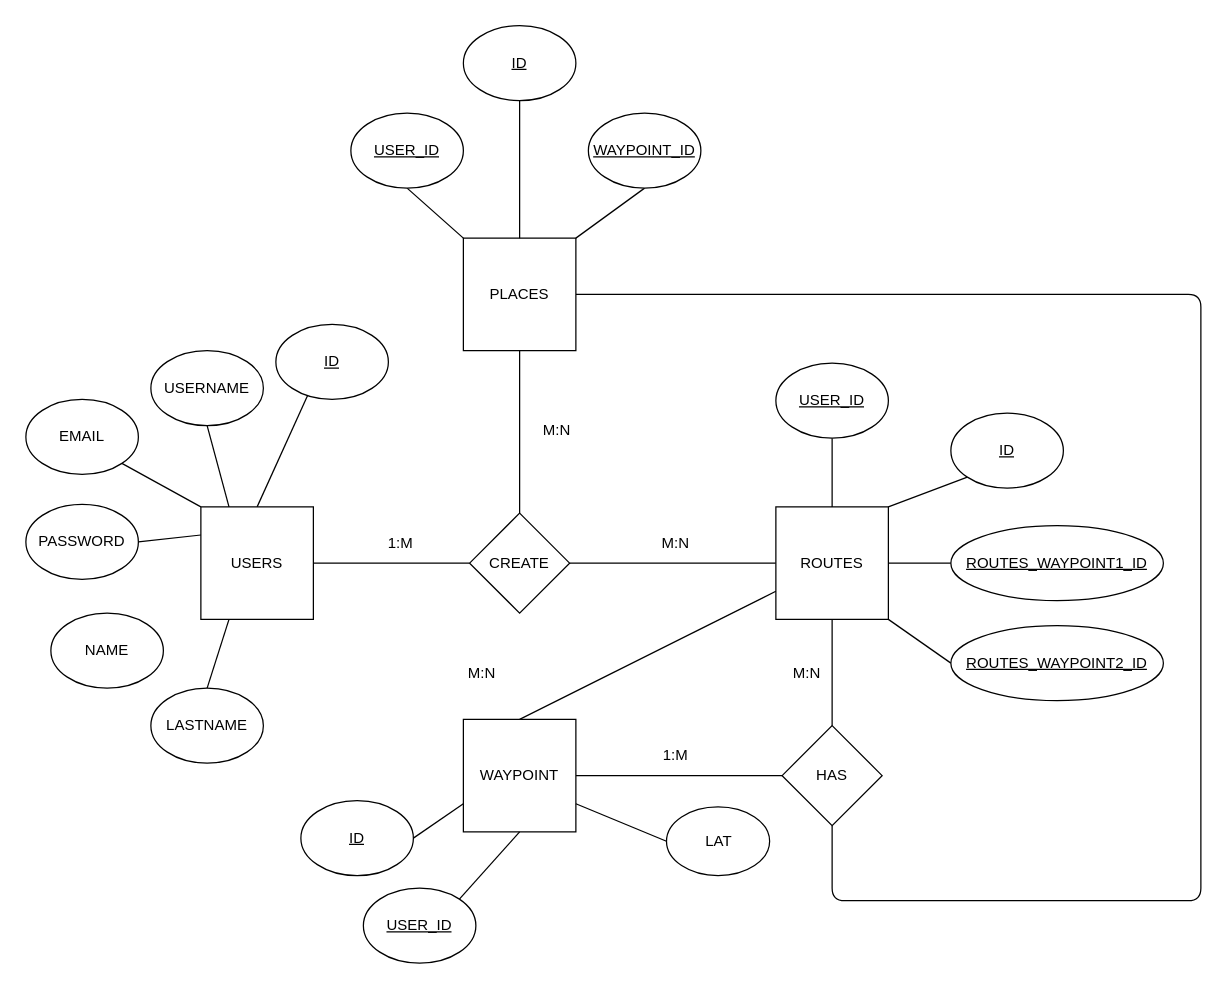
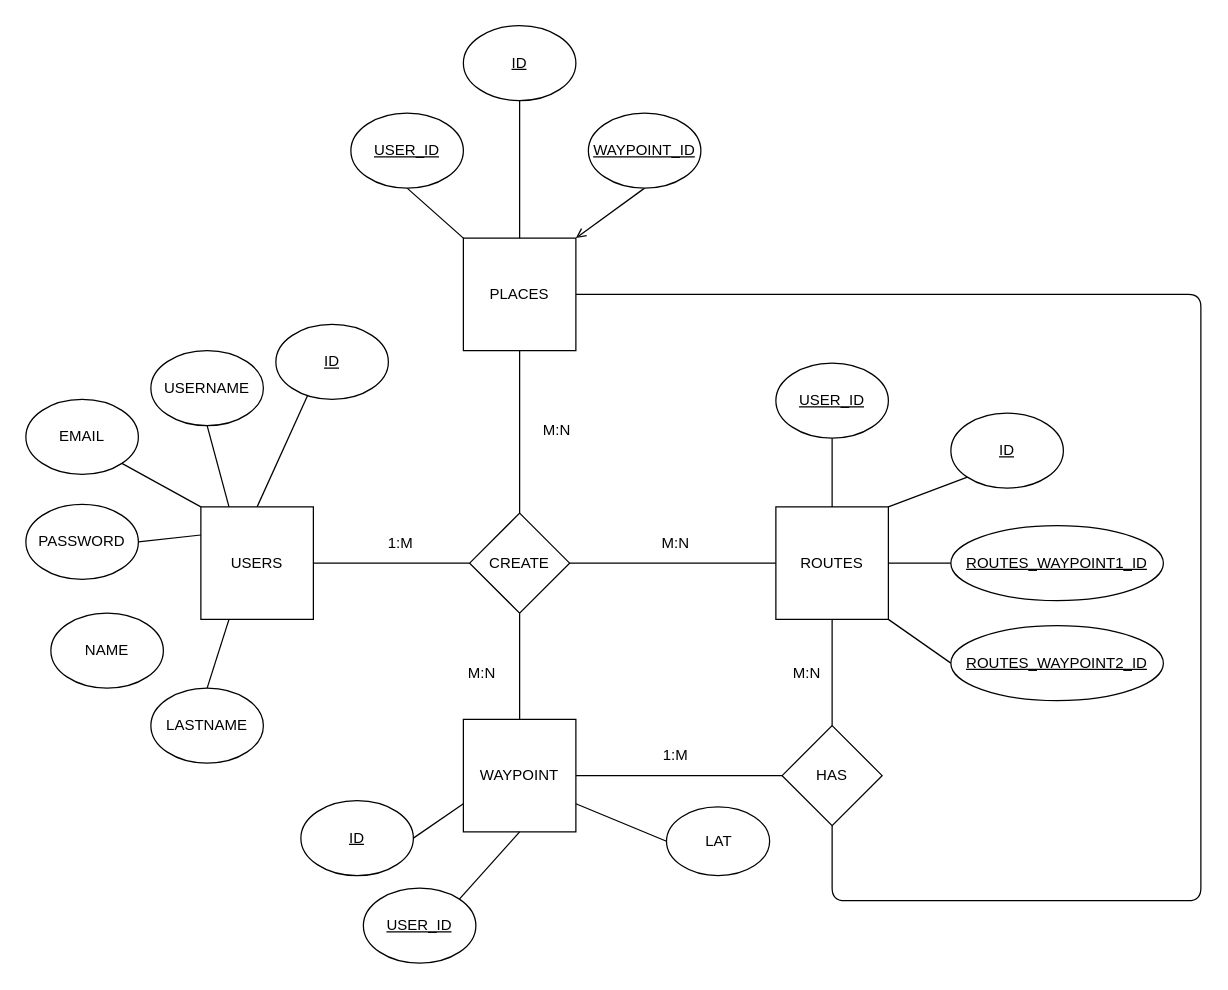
edge "WAYPOINT_ID" -- "PLACES": arrowhead none -> open
edge "ROUTES" -- "WAYPOINT": now "CREATE" -- "WAYPOINT"
